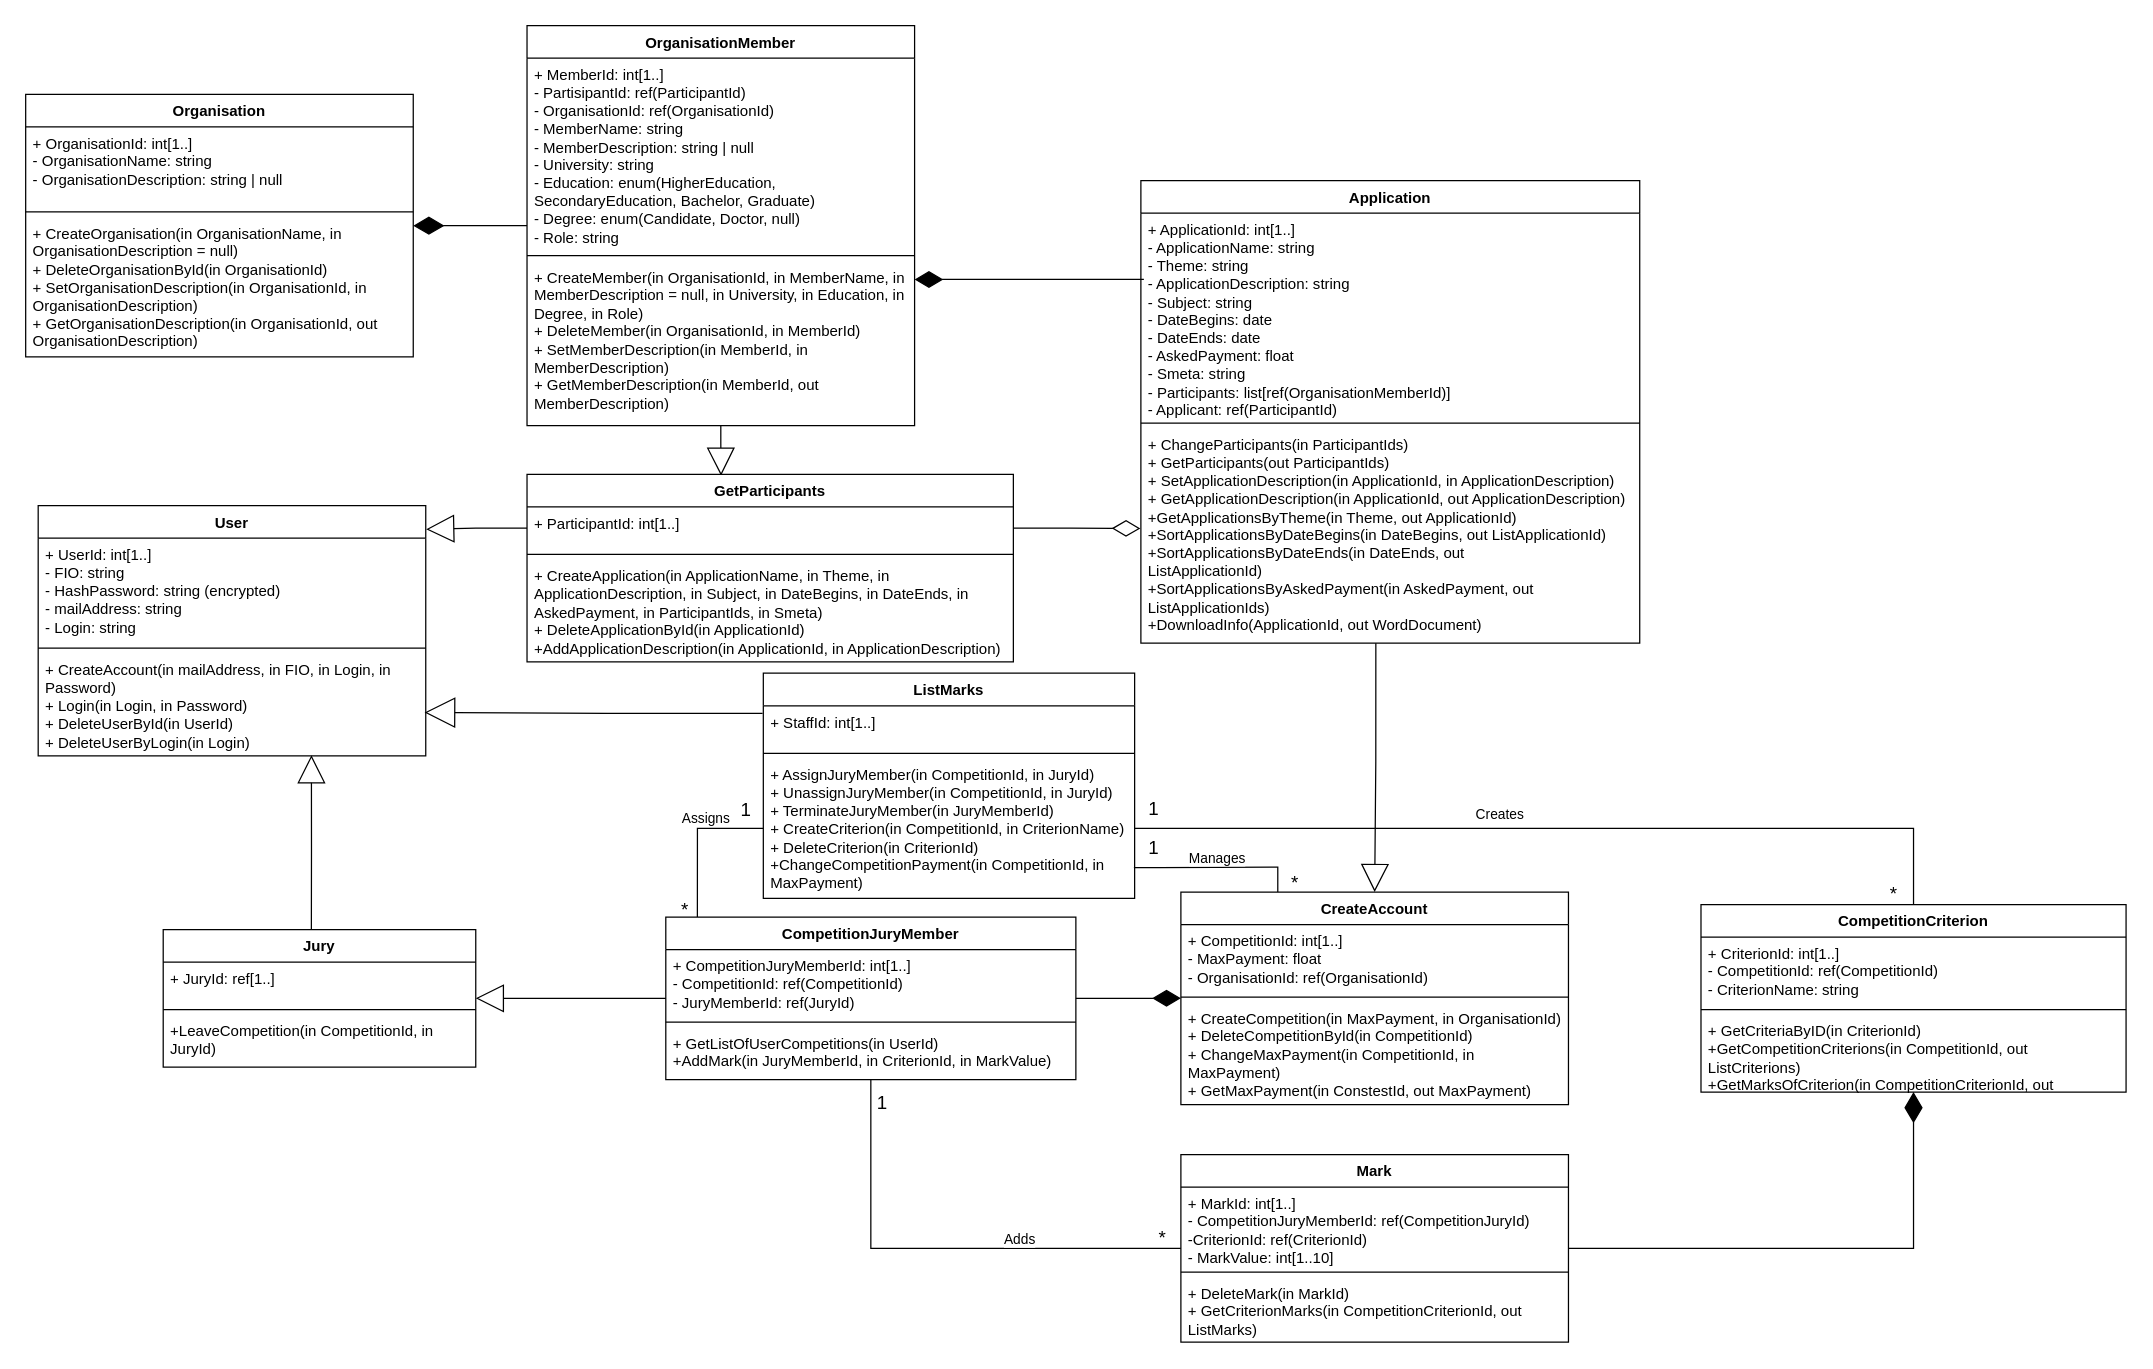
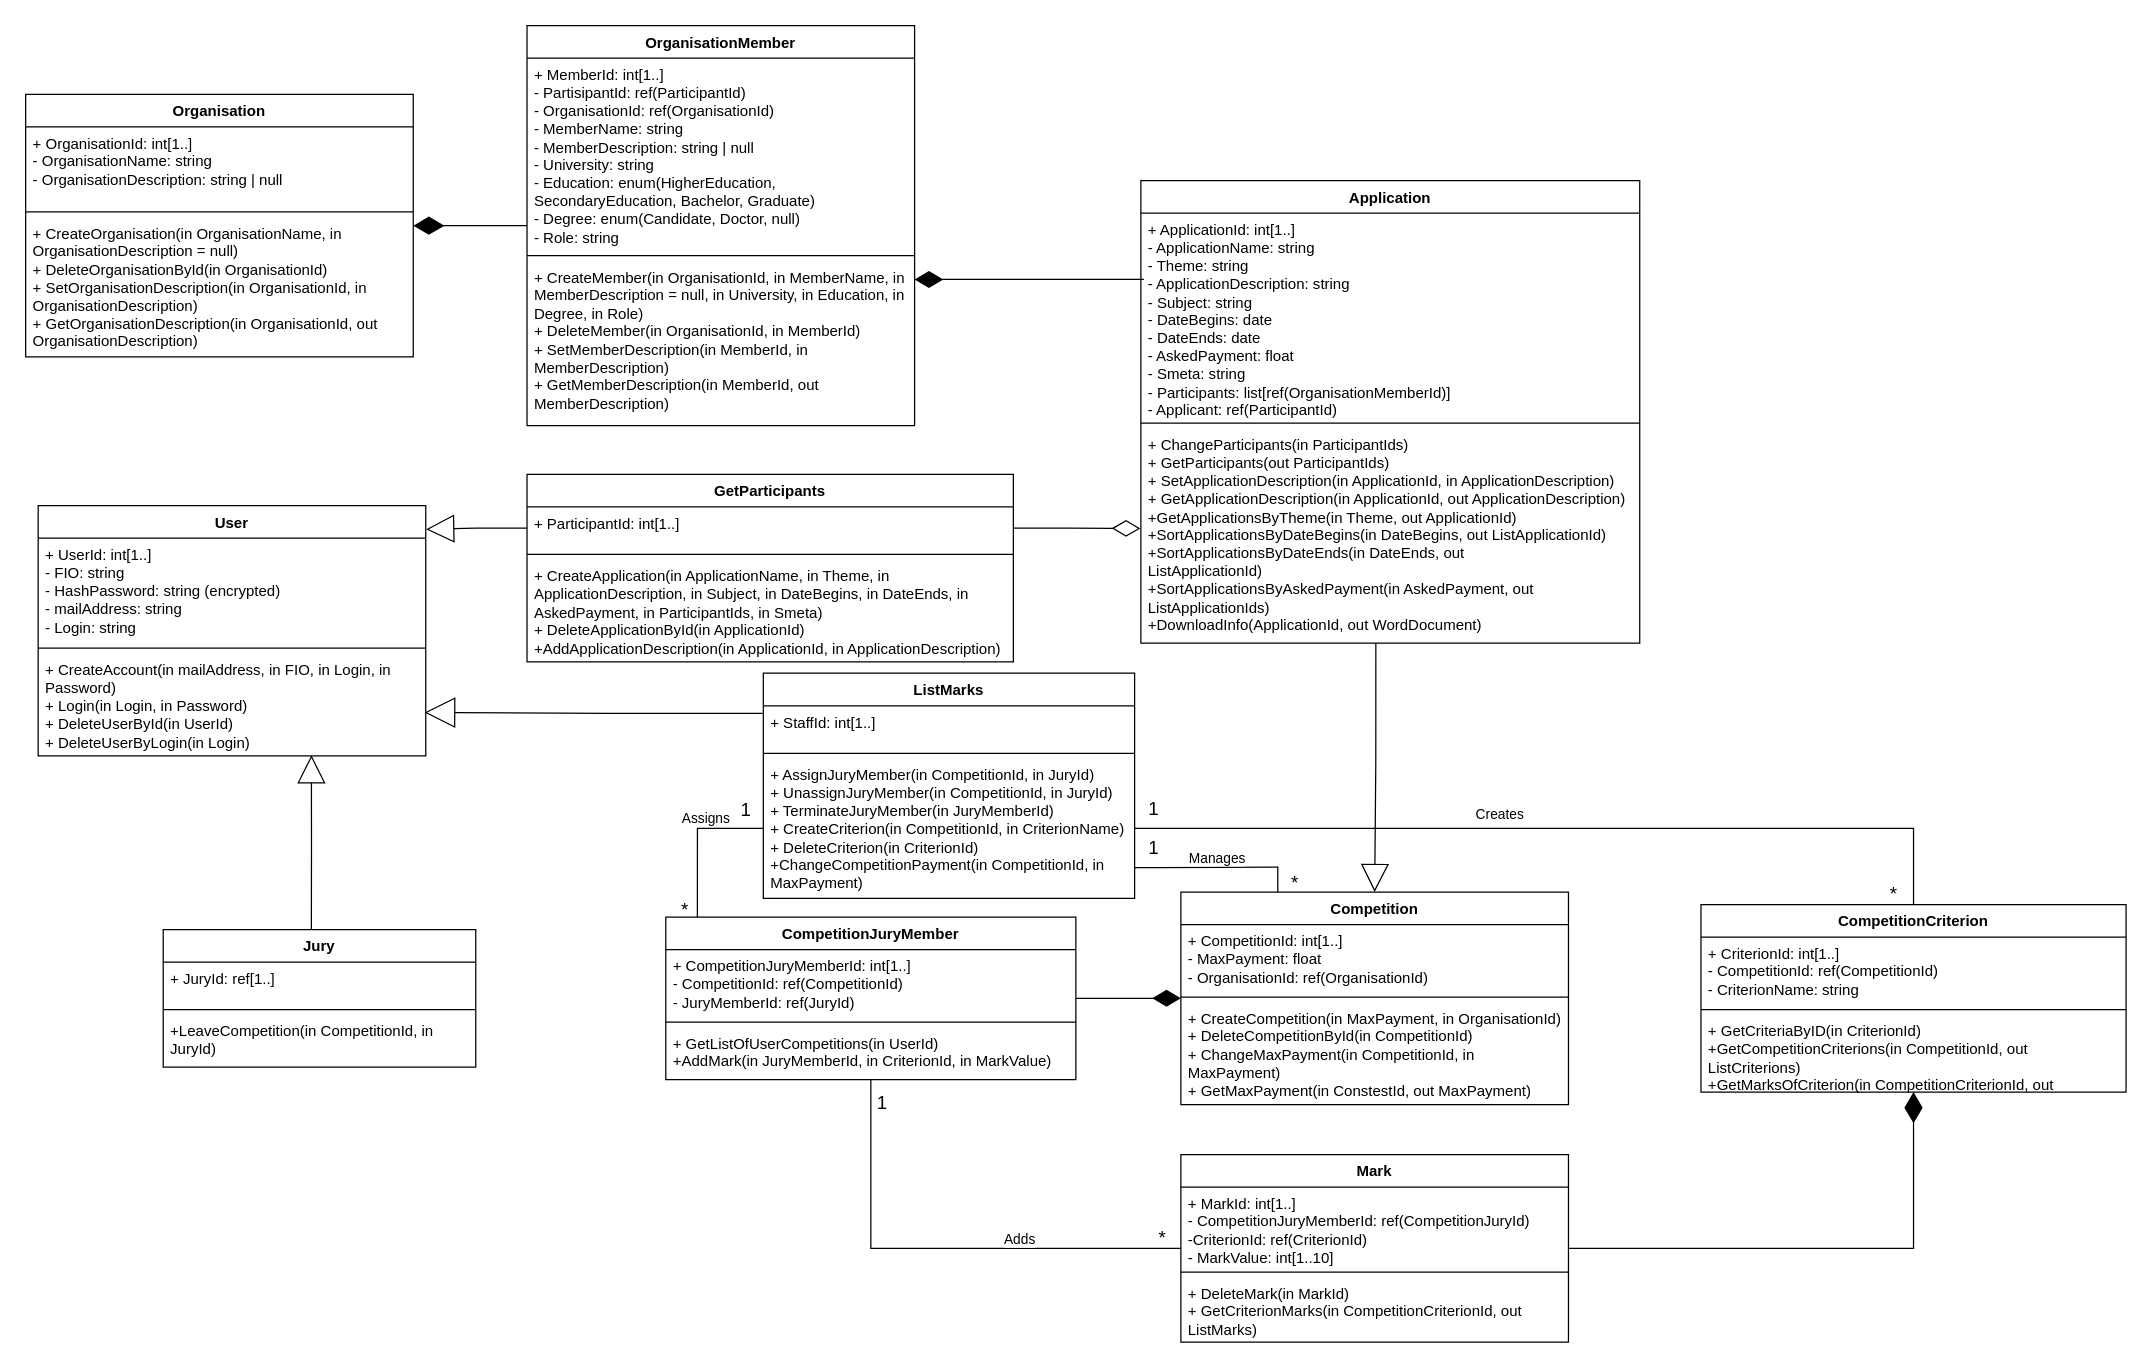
edge "OrganisationMember" -> "GetParticipants": removed
node "CreateAccount": label "CreateAccount" -> "Competition"
edge "CompetitionJuryMember" -> "Jury": removed
